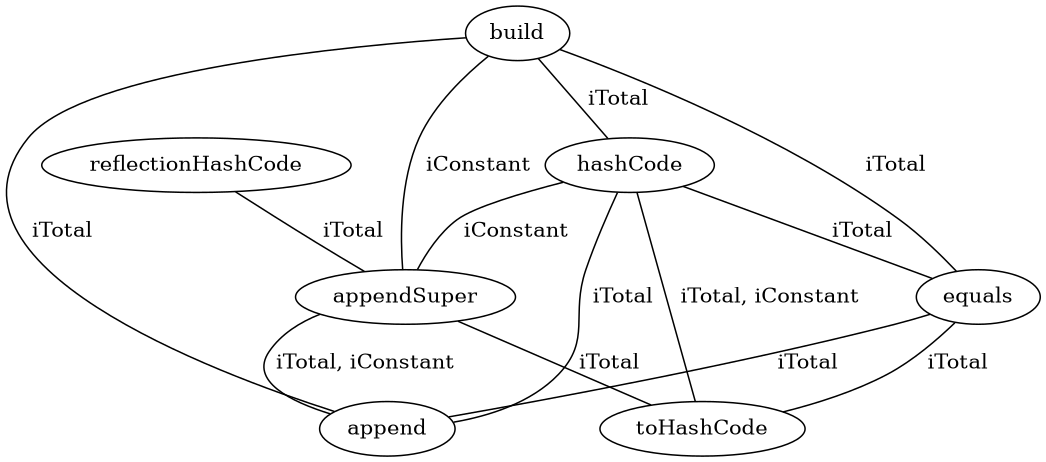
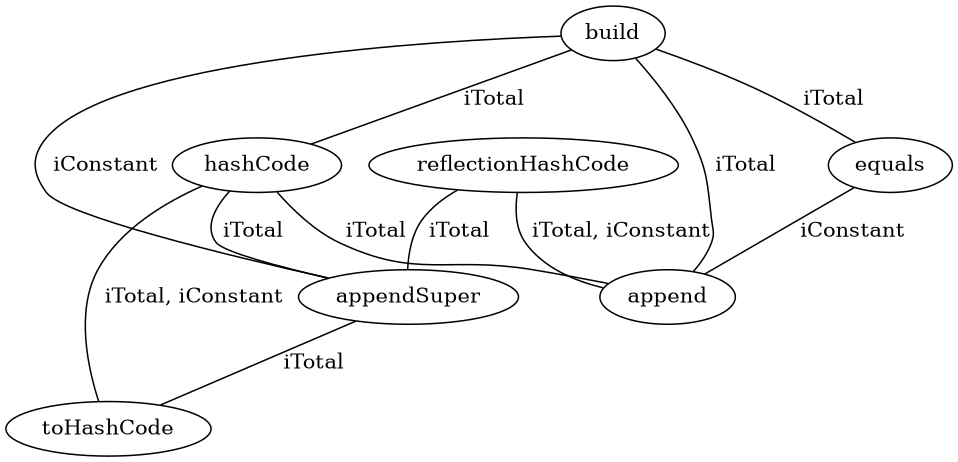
edge "hashCode" -- "appendSuper": label " iConstant" -> " iTotal"
edge "hashCode" -- "equals": removed, label "iTotal"
edge "equals" -- "append": label " iTotal" -> " iConstant"
edge "appendSuper" -- "append": now "reflectionHashCode" -- "append"
edge "equals" -- "toHashCode": removed, label "iTotal"
